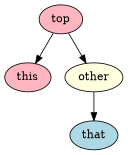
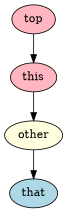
edge "top" -> "other": now "this" -> "other"
